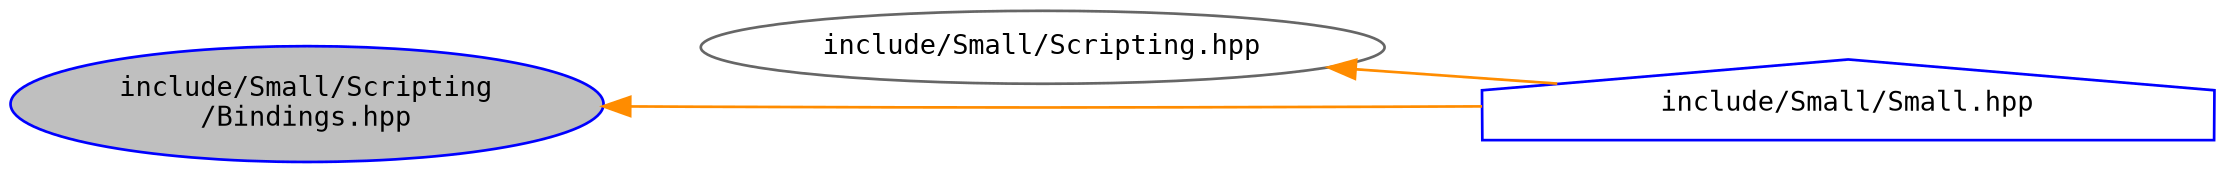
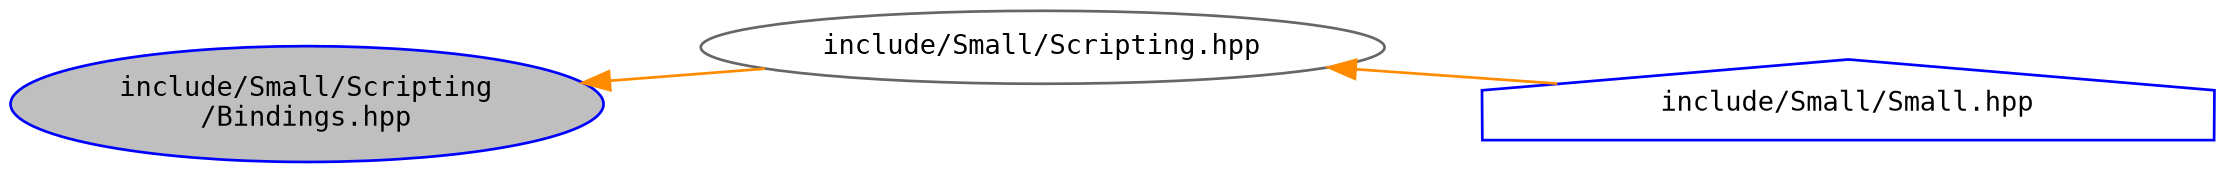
edge "include/Small/Small.hpp" -> "include/Small/Scripting /Bindings.hpp": now "include/Small/Scripting.hpp" -> "include/Small/Scripting /Bindings.hpp"
